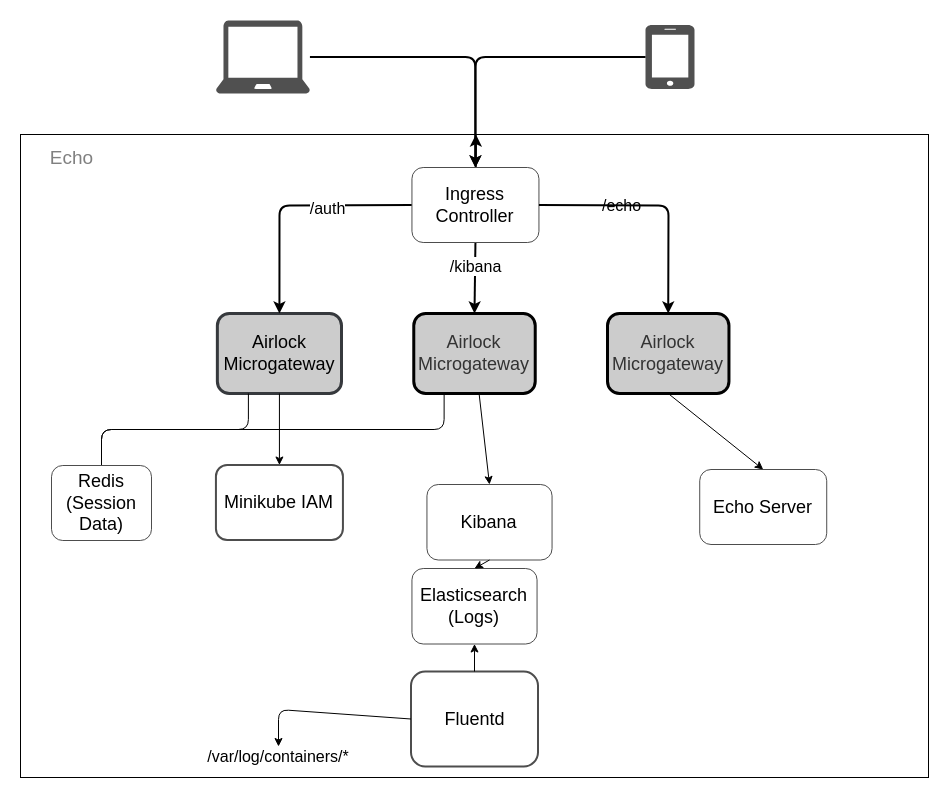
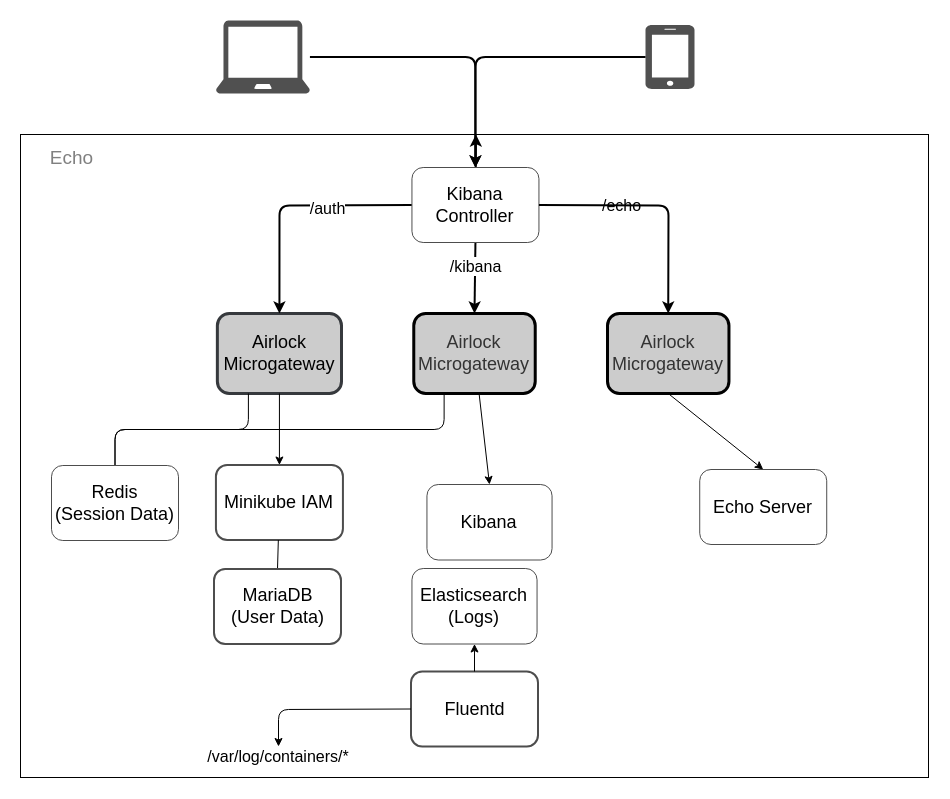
node "Ingress Controller": label "Ingress Controller" -> "Kibana Controller"
node "Redis (Session Data)": size 100x75 -> 127x75
edge "Minikube IAM" -- "MariaDB (User Data)": added
edge "Kibana" -> "Elasticsearch (Logs)": removed
node "MariaDB (User Data)": added
node "Fluentd": size 127x95 -> 127x75
